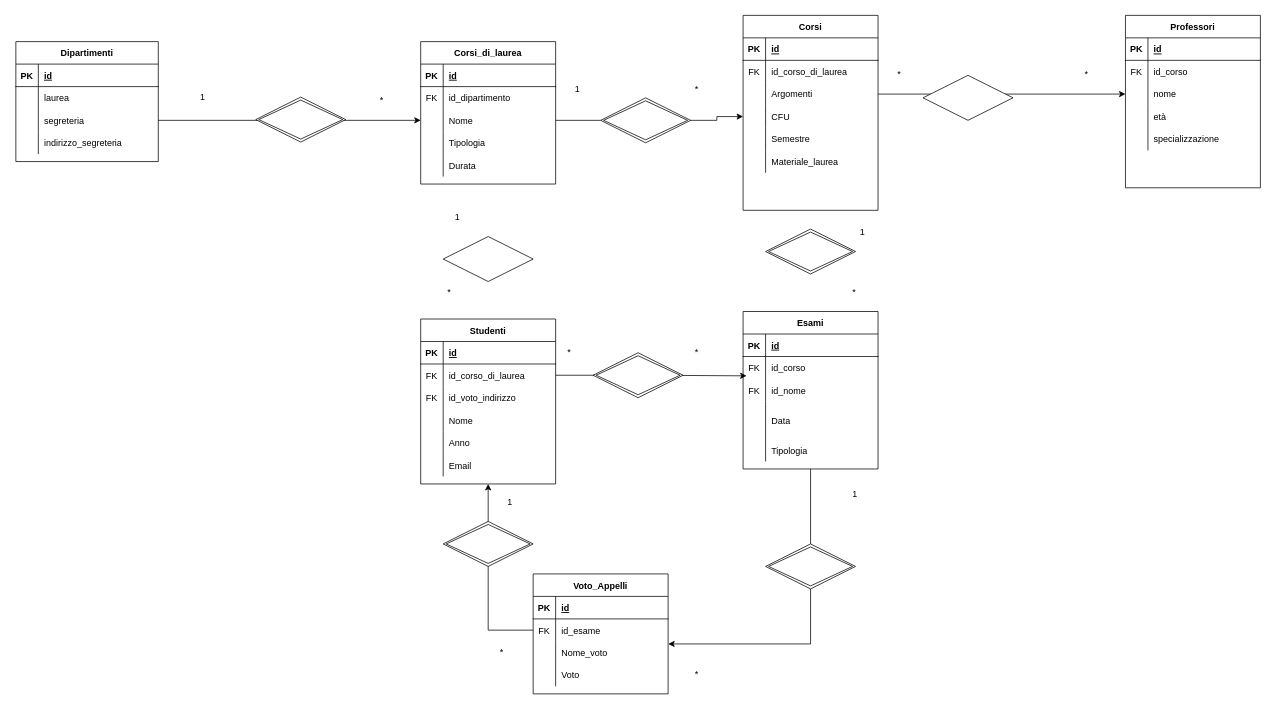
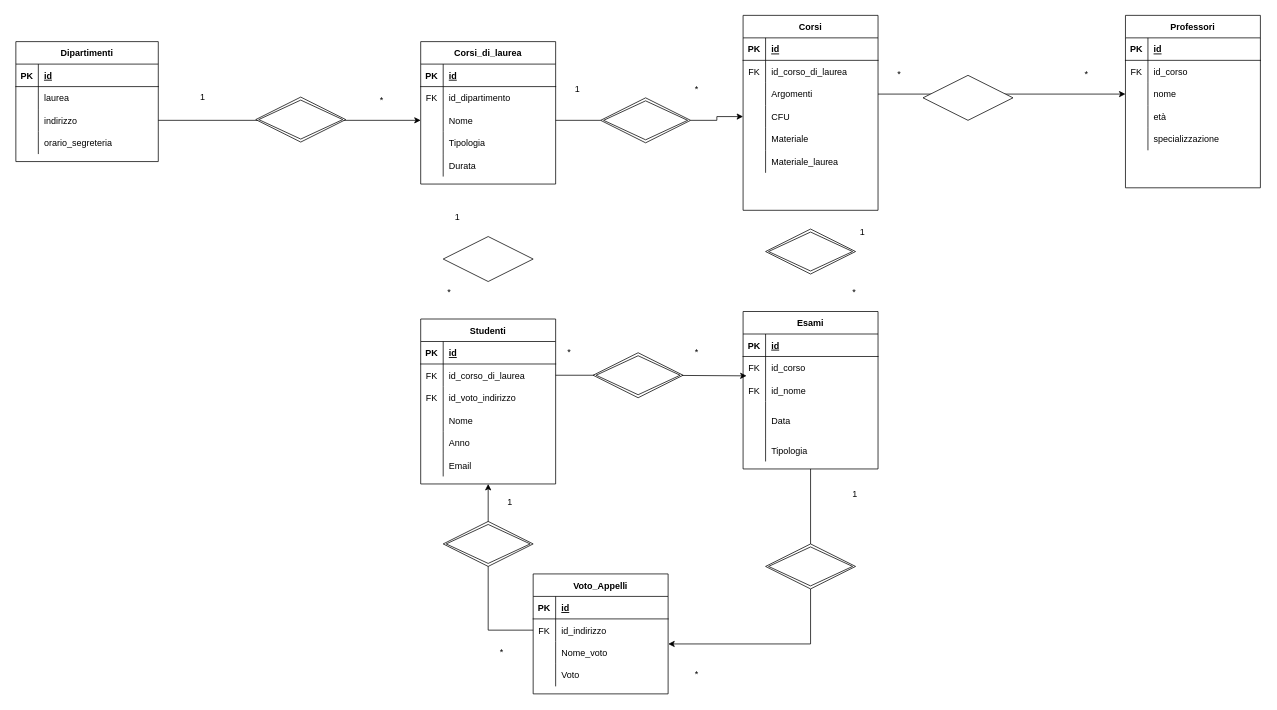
node "segreteria": label "segreteria" -> "indirizzo"
node "Semestre": label "Semestre" -> "Materiale"
node "indirizzo_segreteria": label "indirizzo_segreteria" -> "orario_segreteria"
node "id_esame": label "id_esame" -> "id_indirizzo"
